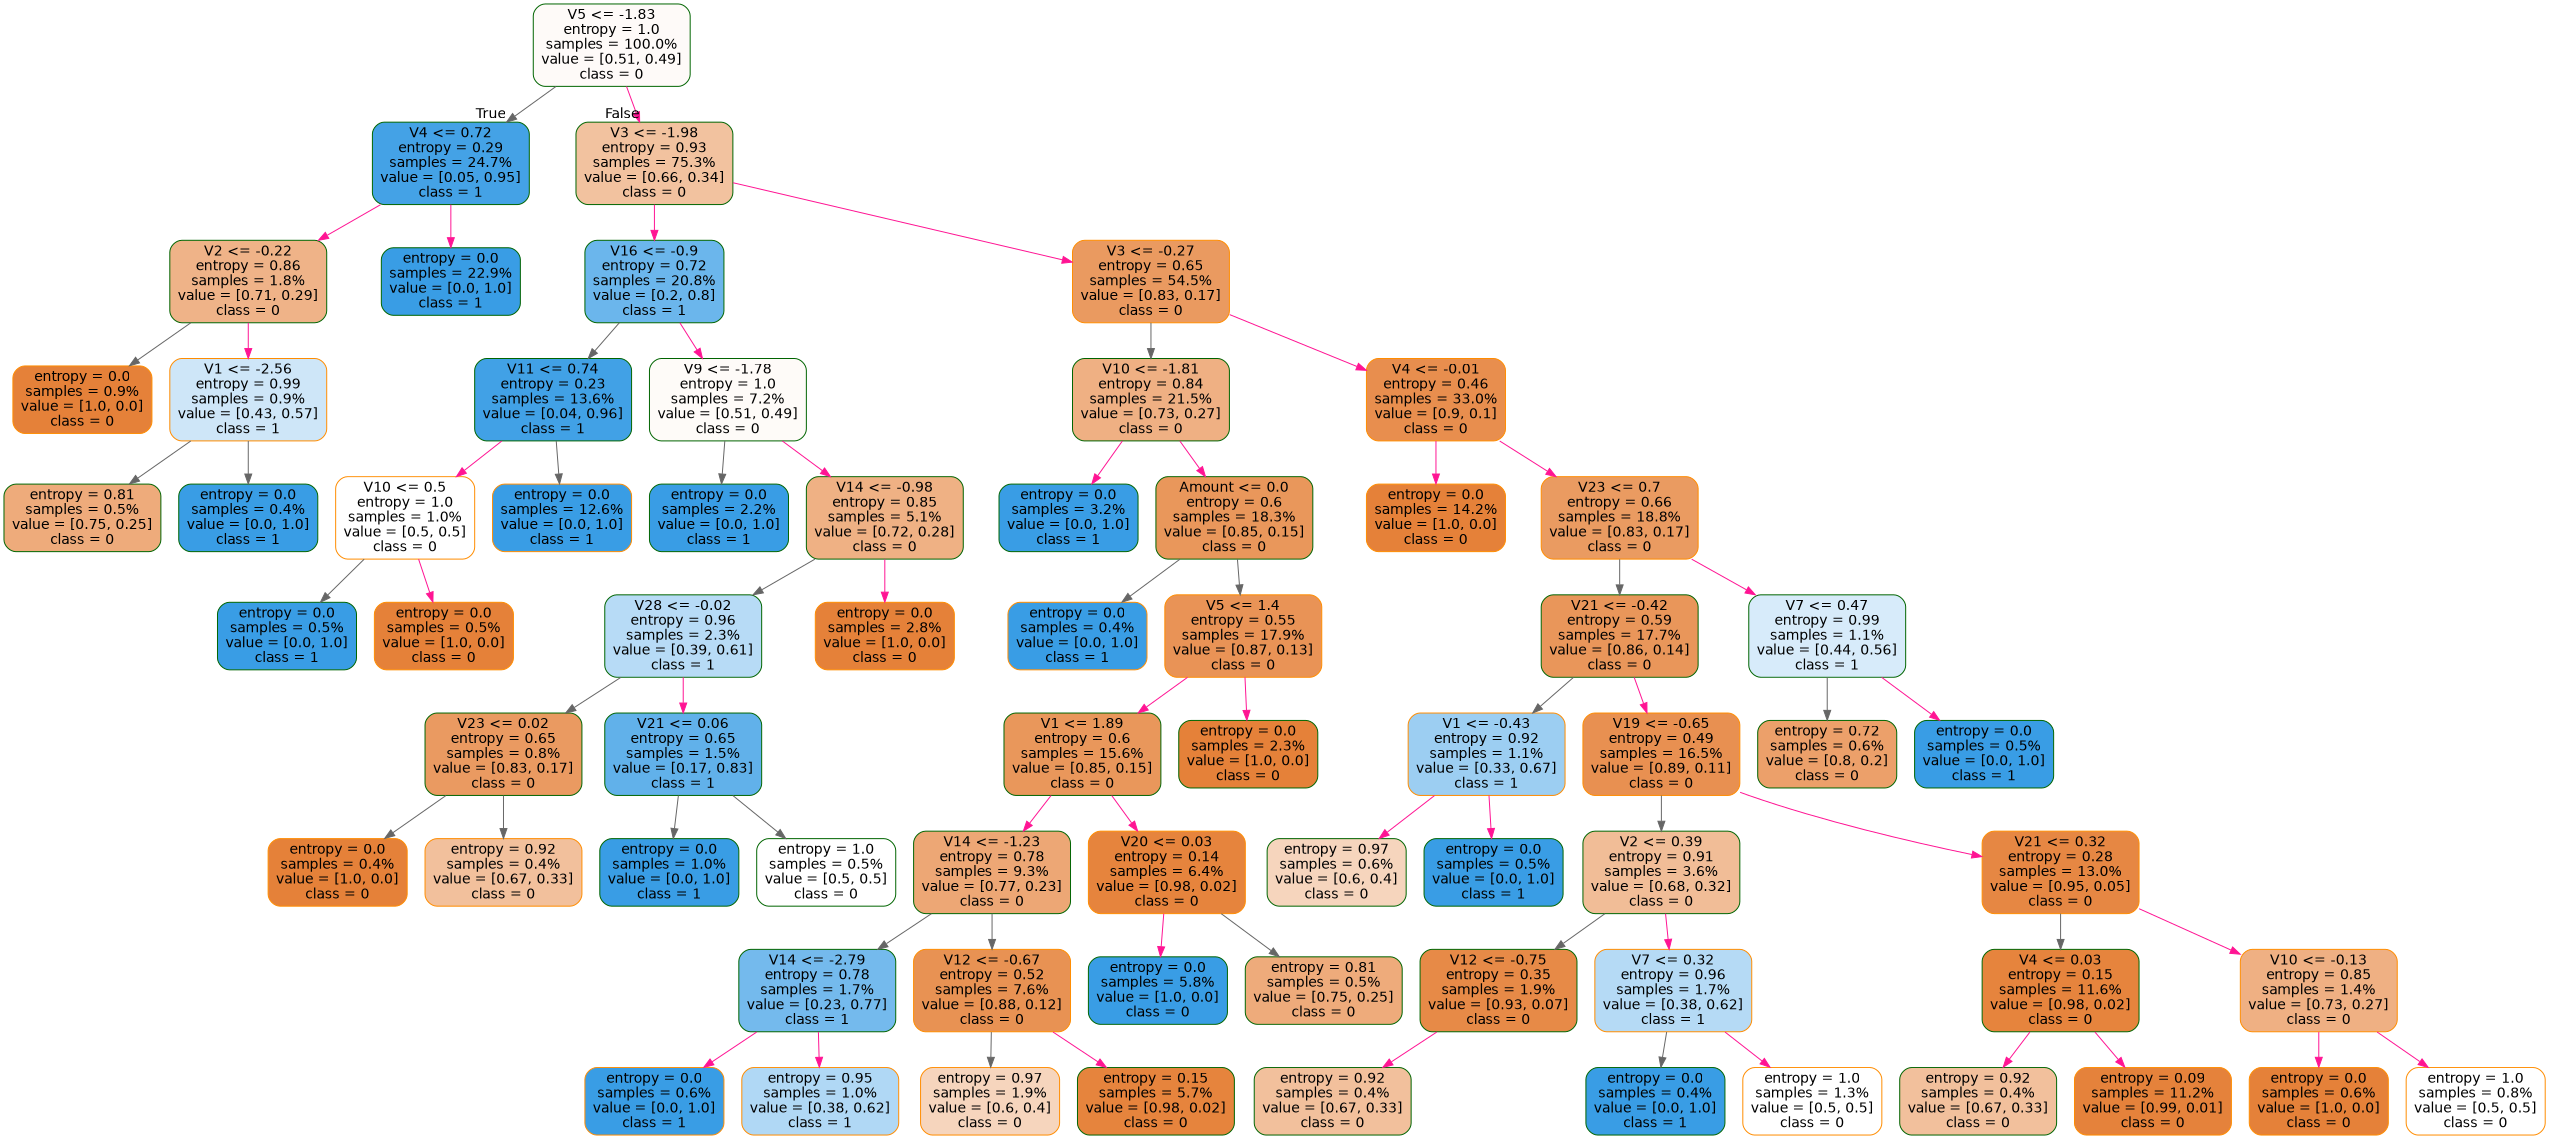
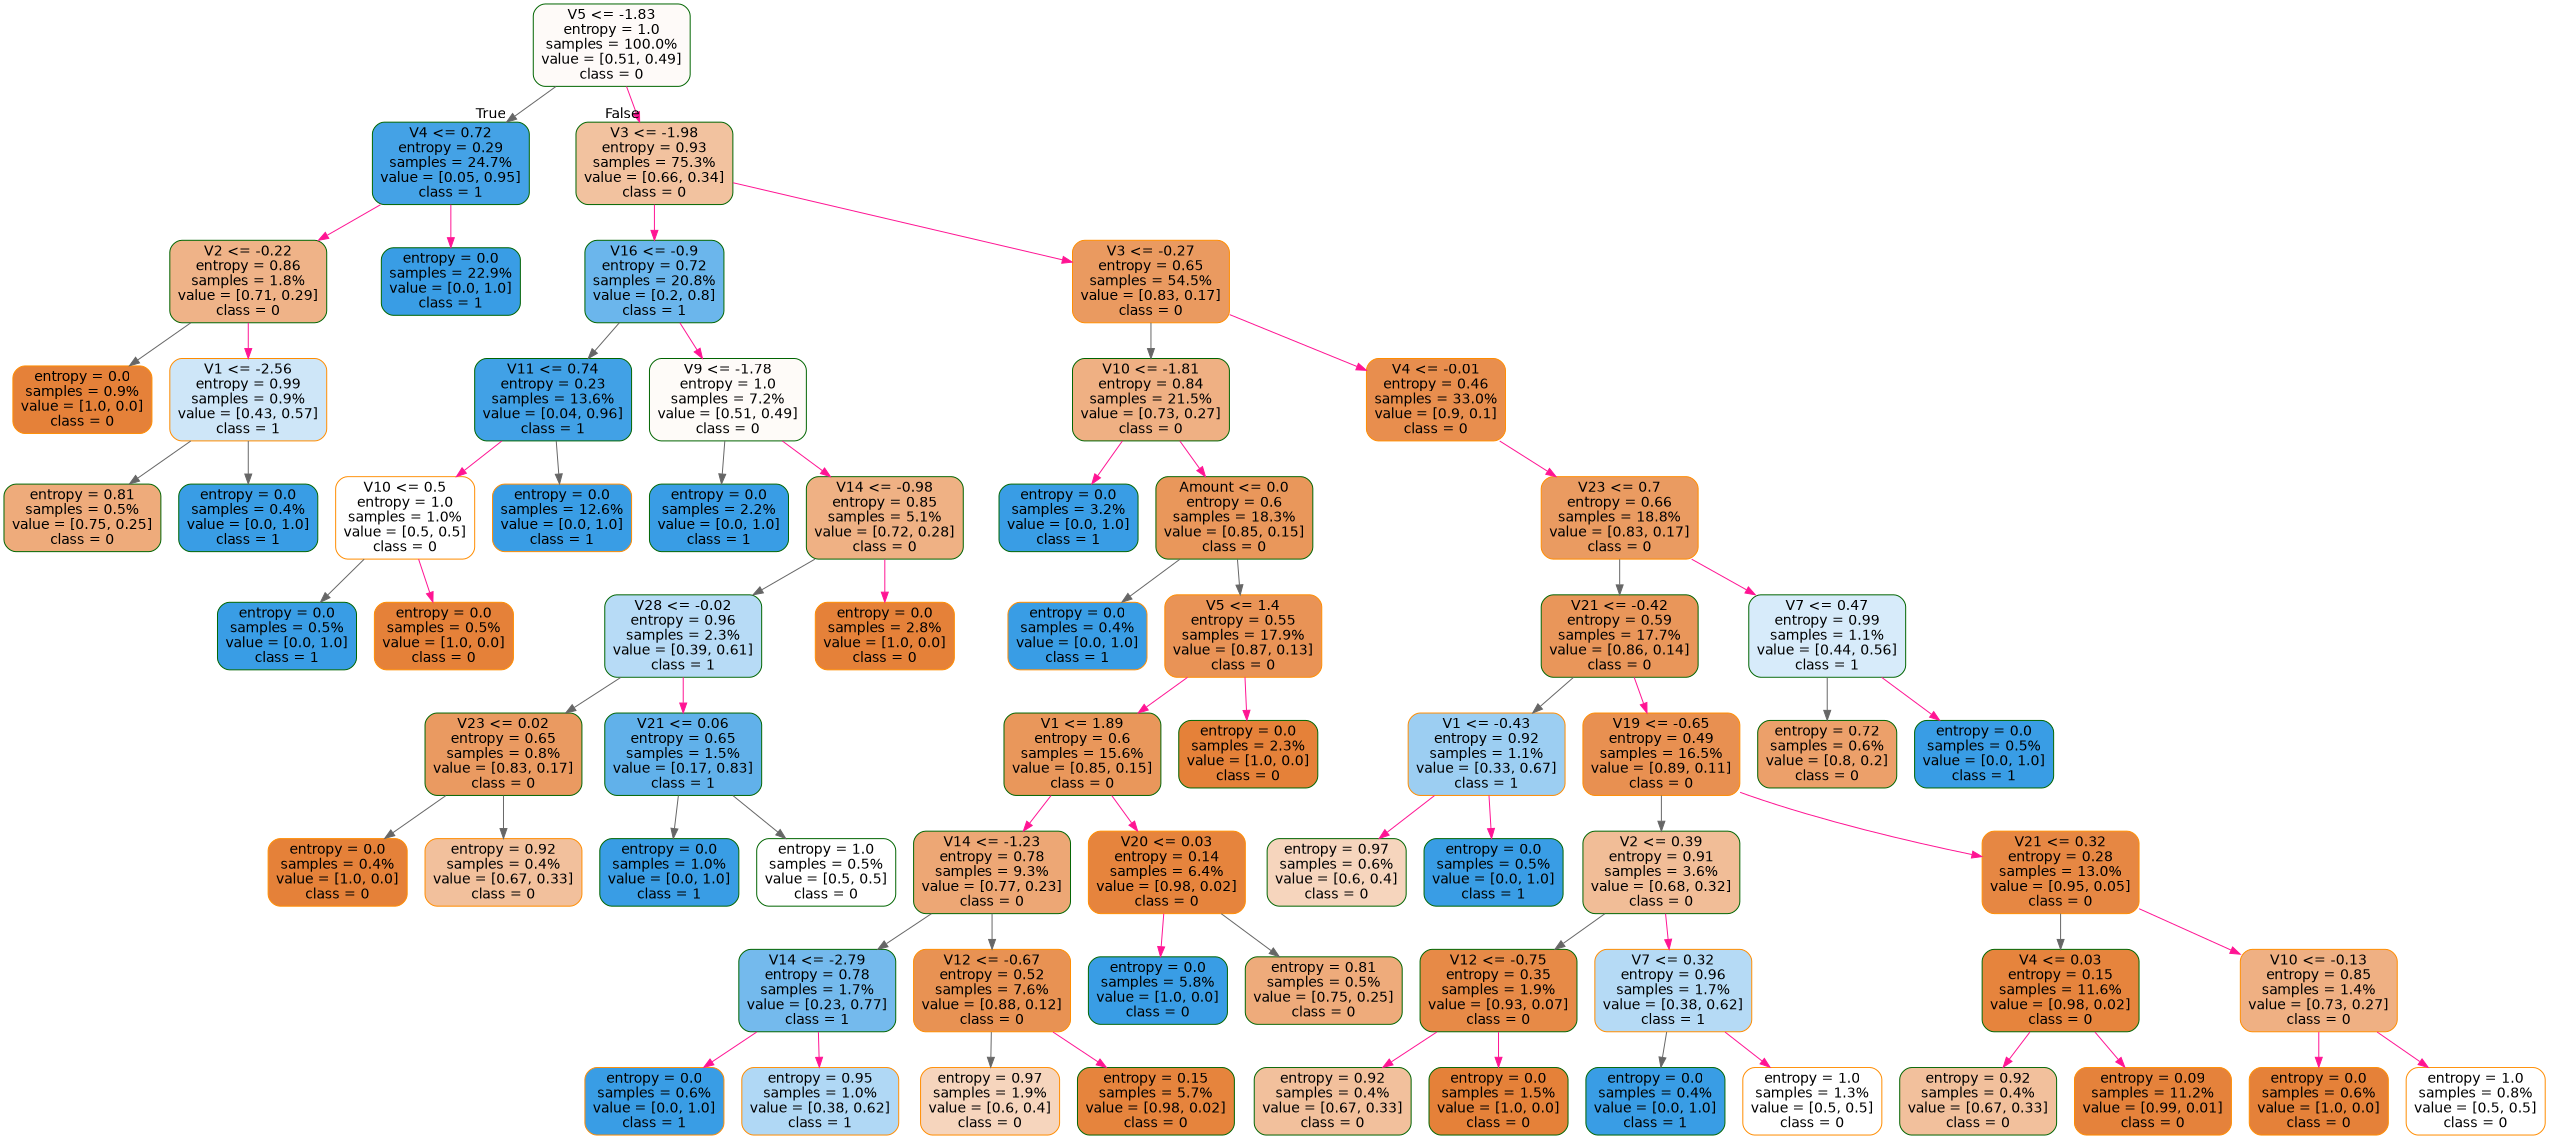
node "entropy = 0.0 samples = 14.2% value = [1.0, 0.0] class = 0": removed
node "entropy = 0.0 samples = 1.5% value = [1.0, 0.0] class = 0": added
